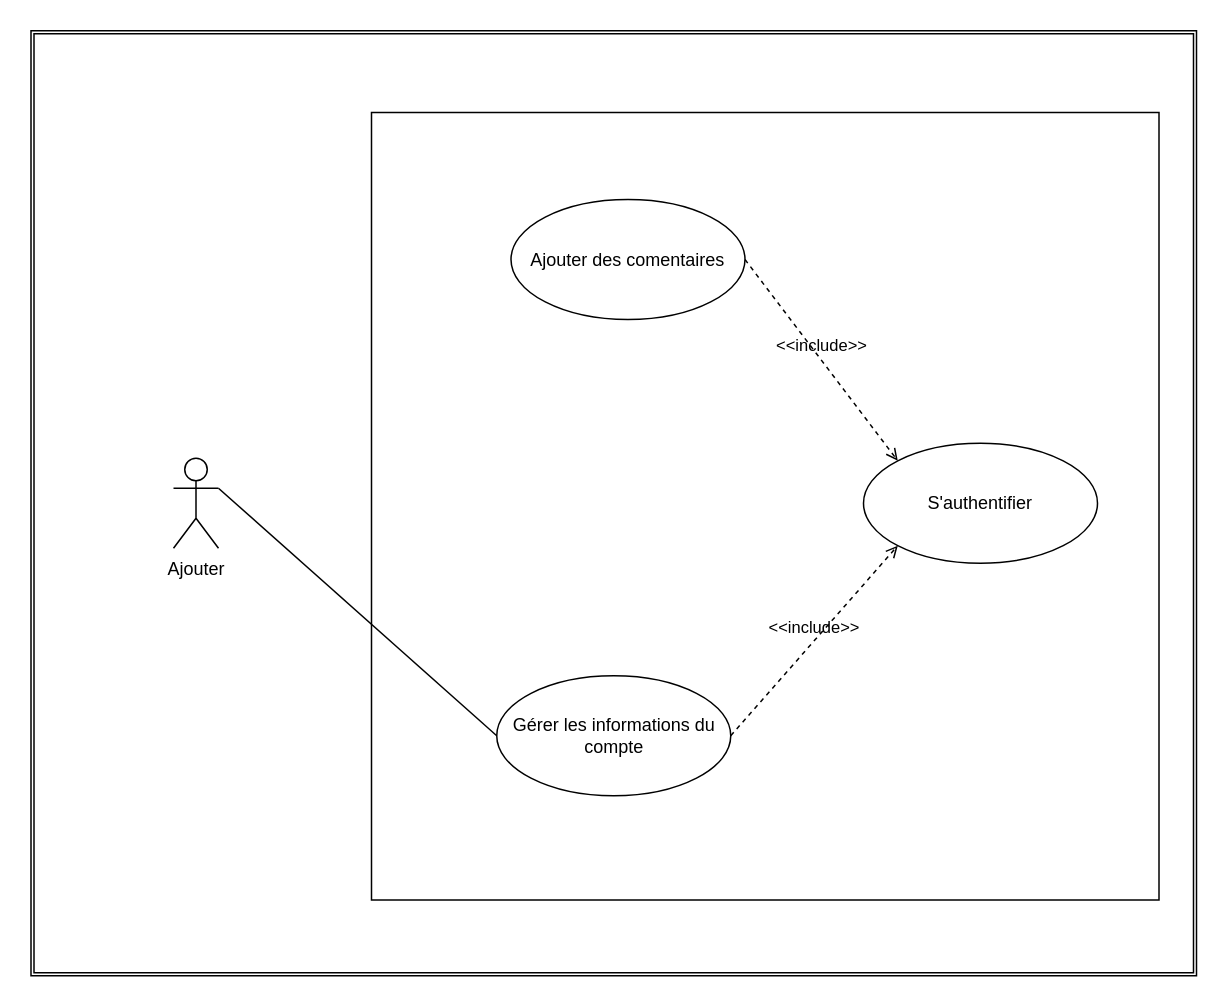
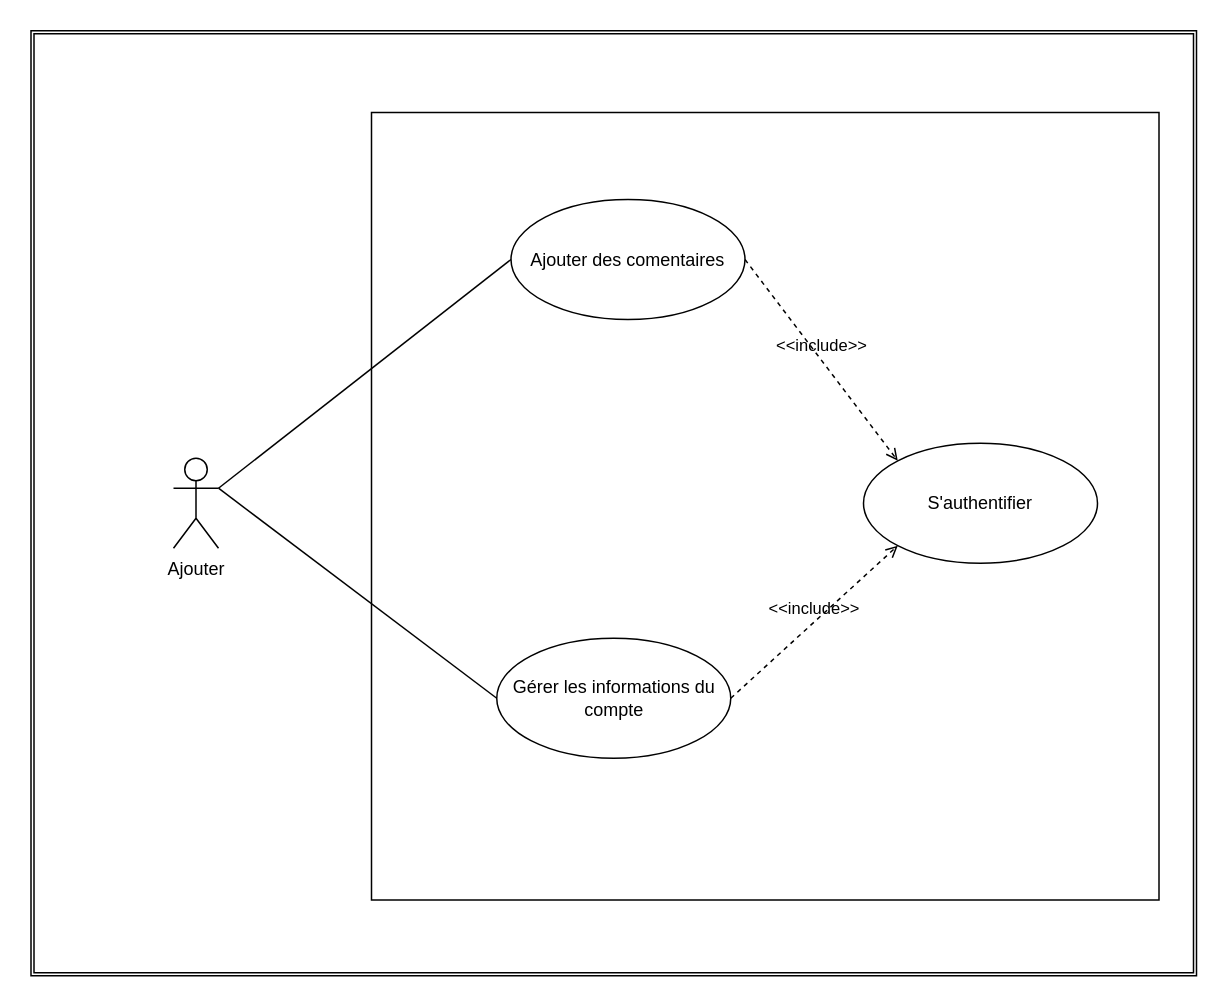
edge "Ajouter des comentaires" -- "Ajouter": added
node "Gérer les informations du compte": moved (614, 736) -> (614, 698)
